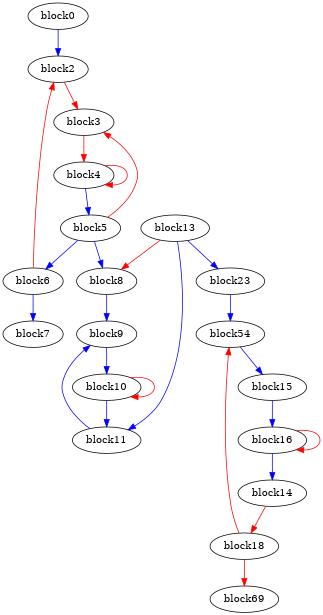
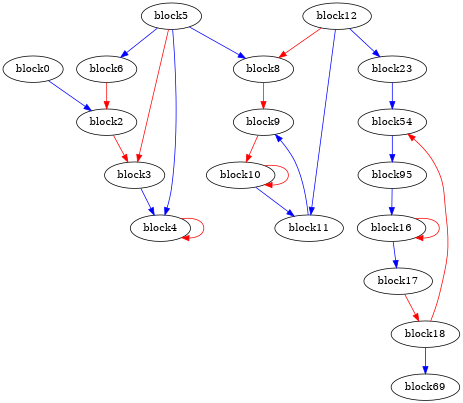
edge "block3" -> "block4": color red -> blue
edge "block4" -> "block5": reversed
node "block13": label "block13" -> "block12"
edge "block8" -> "block9": color blue -> red
node "block7": removed
edge "block9" -> "block10": color blue -> red
node "block15": label "block15" -> "block95"
node "block14": label "block14" -> "block17"
edge "block18" -> "block69": color red -> blue
